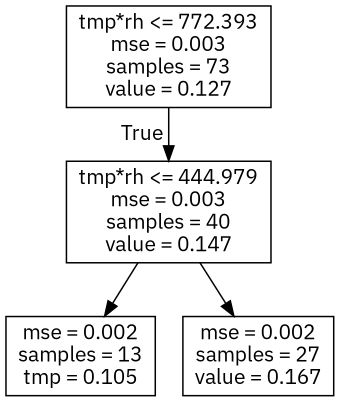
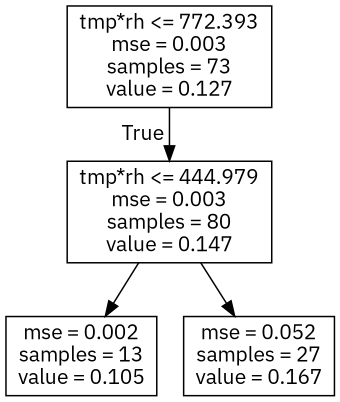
node "tmp*rh <= 444.979 mse = 0.003 samples = 40 value = 0.147": label "tmp*rh <= 444.979 mse = 0.003 samples = 40 value = 0.147" -> "tmp*rh <= 444.979 mse = 0.003 samples = 80 value = 0.147"
node "mse = 0.002 samples = 13 tmp = 0.105": label "mse = 0.002 samples = 13 tmp = 0.105" -> "mse = 0.002 samples = 13 value = 0.105"
node "mse = 0.002 samples = 27 value = 0.167": label "mse = 0.002 samples = 27 value = 0.167" -> "mse = 0.052 samples = 27 value = 0.167"
